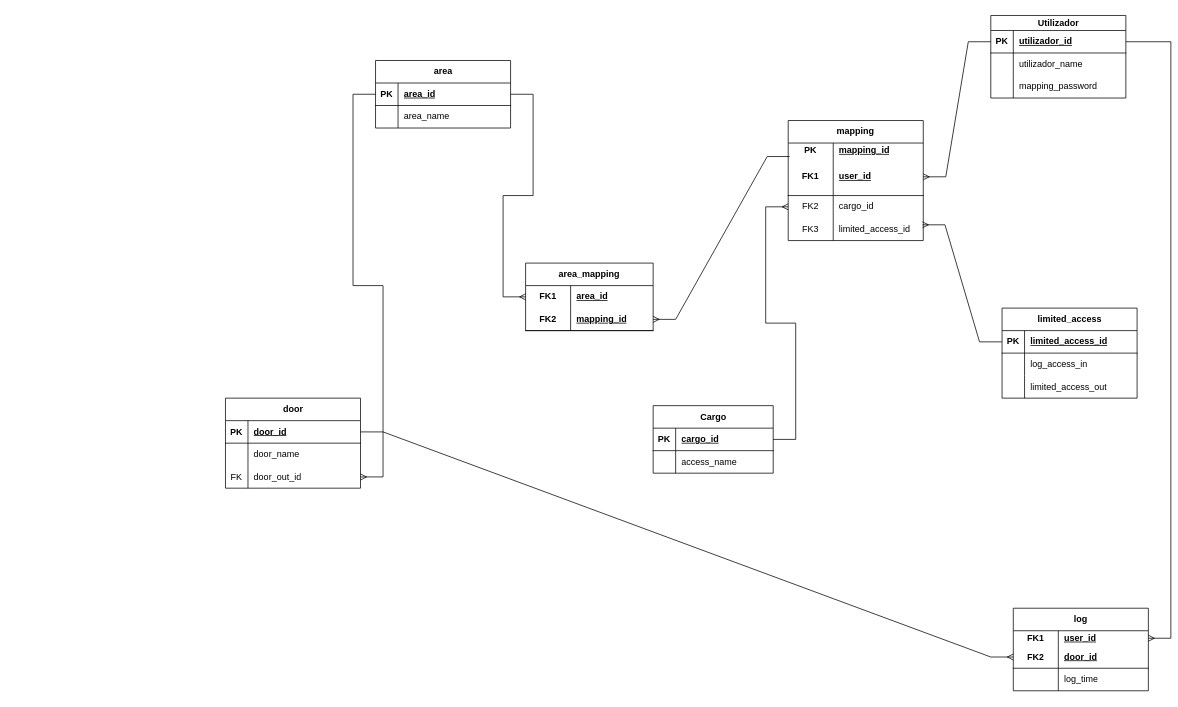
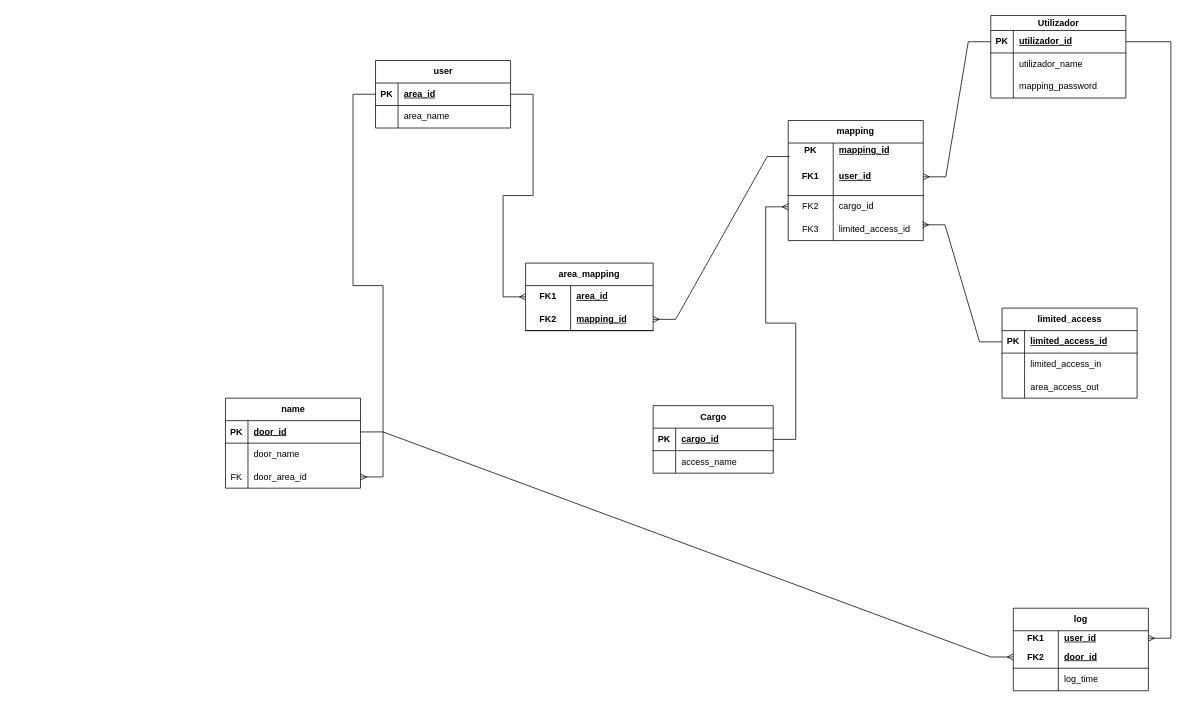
node "area": label "area" -> "user"
node "log_access_in": label "log_access_in" -> "limited_access_in"
node "limited_access_out": label "limited_access_out" -> "area_access_out"
node "door": label "door" -> "name"
node "door_out_id": label "door_out_id" -> "door_area_id"
